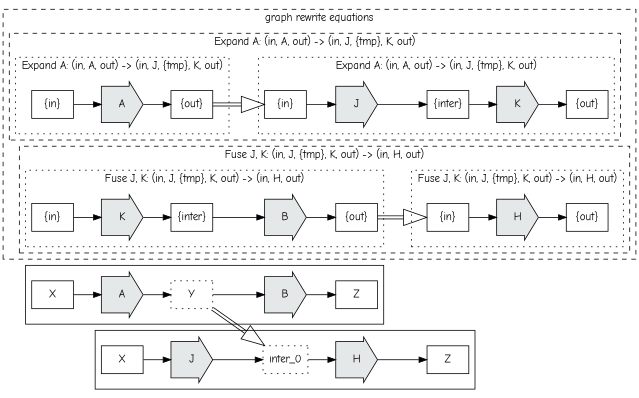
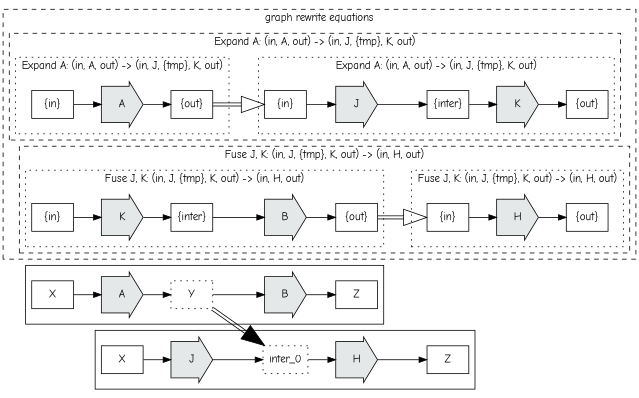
edge "Y" -> "inter_0": arrowhead empty -> normal
